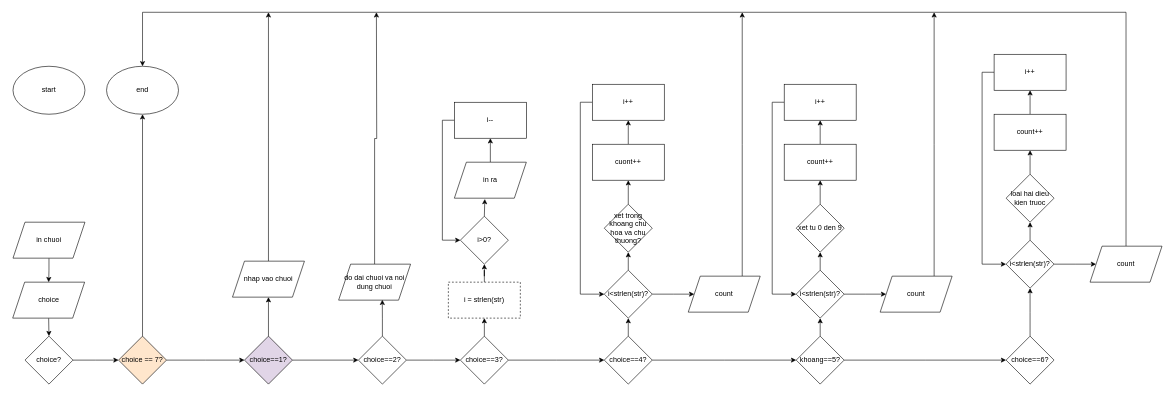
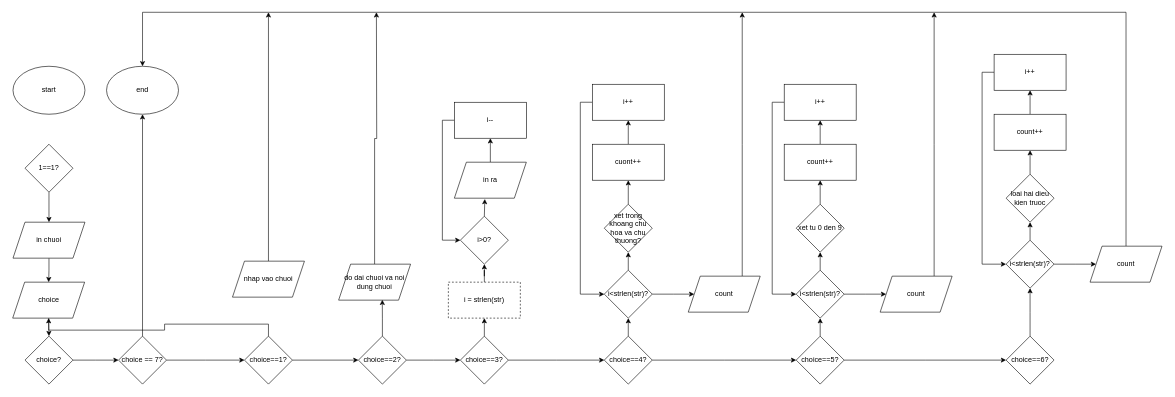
node "1==1?": added
edge "1==1?" -> "in chuoi": added
edge "choice==1?" -> "nhap vao chuoi": now "choice==1?" -> "choice"
node "choice == 7?": fillcolor #ffe6cc -> #ffffff
node "choice==1?": fillcolor #e1d5e7 -> #ffffff
node "khoang==5?": label "khoang==5?" -> "choice==5?"
